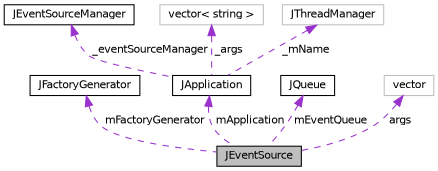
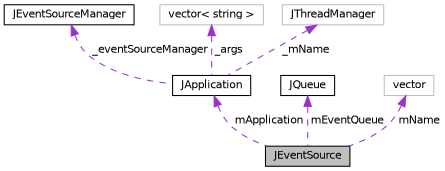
node "JFactoryGenerator": removed
edge "JEventSource" -> "vector": label " args" -> " mName"
